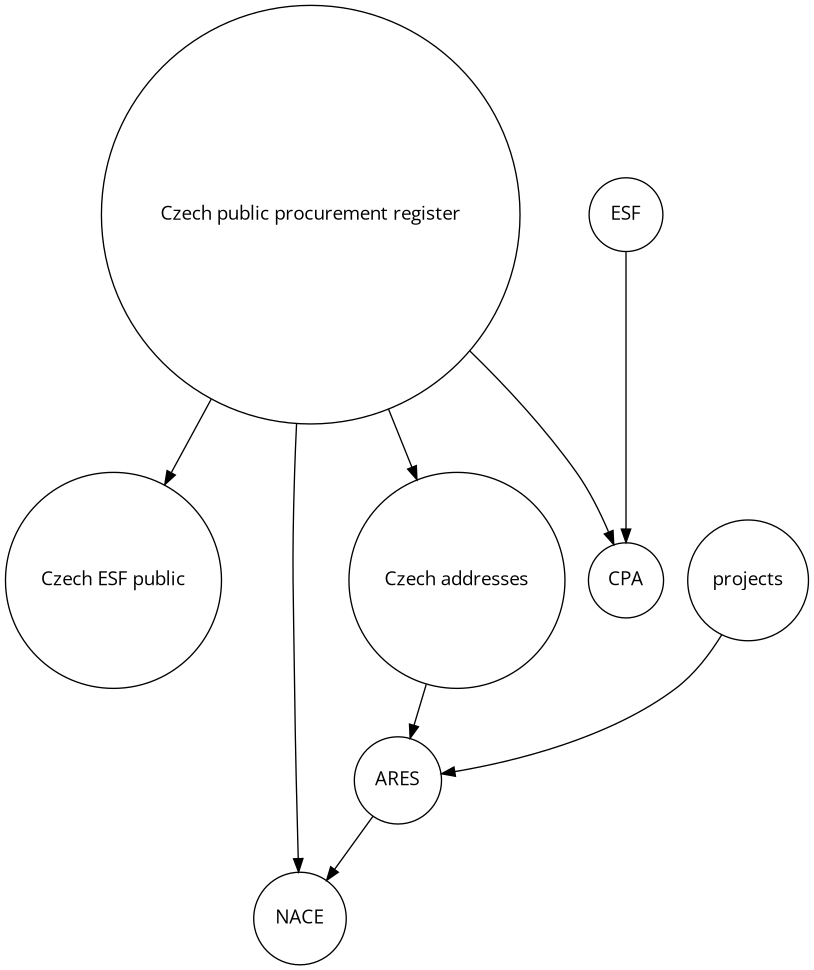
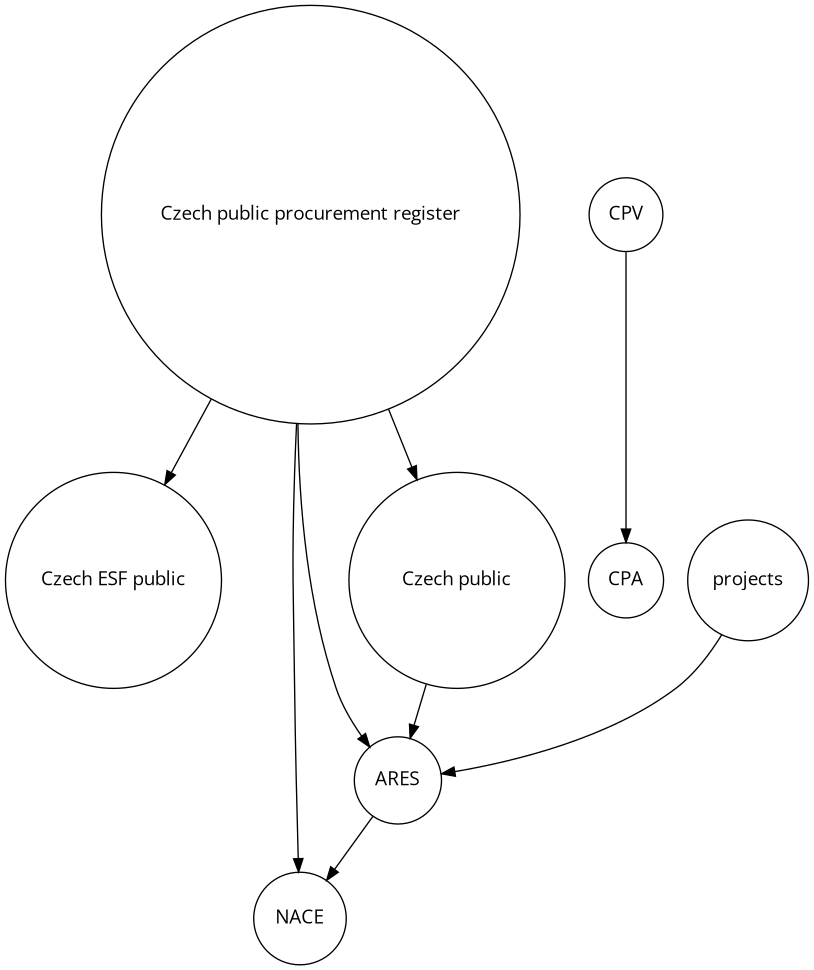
node "ESF": label "ESF" -> "CPV"
edge "Czech public procurement register" -> "CPA": now "Czech public procurement register" -> "ARES"
node "Czech addresses": label "Czech addresses" -> "Czech public"
